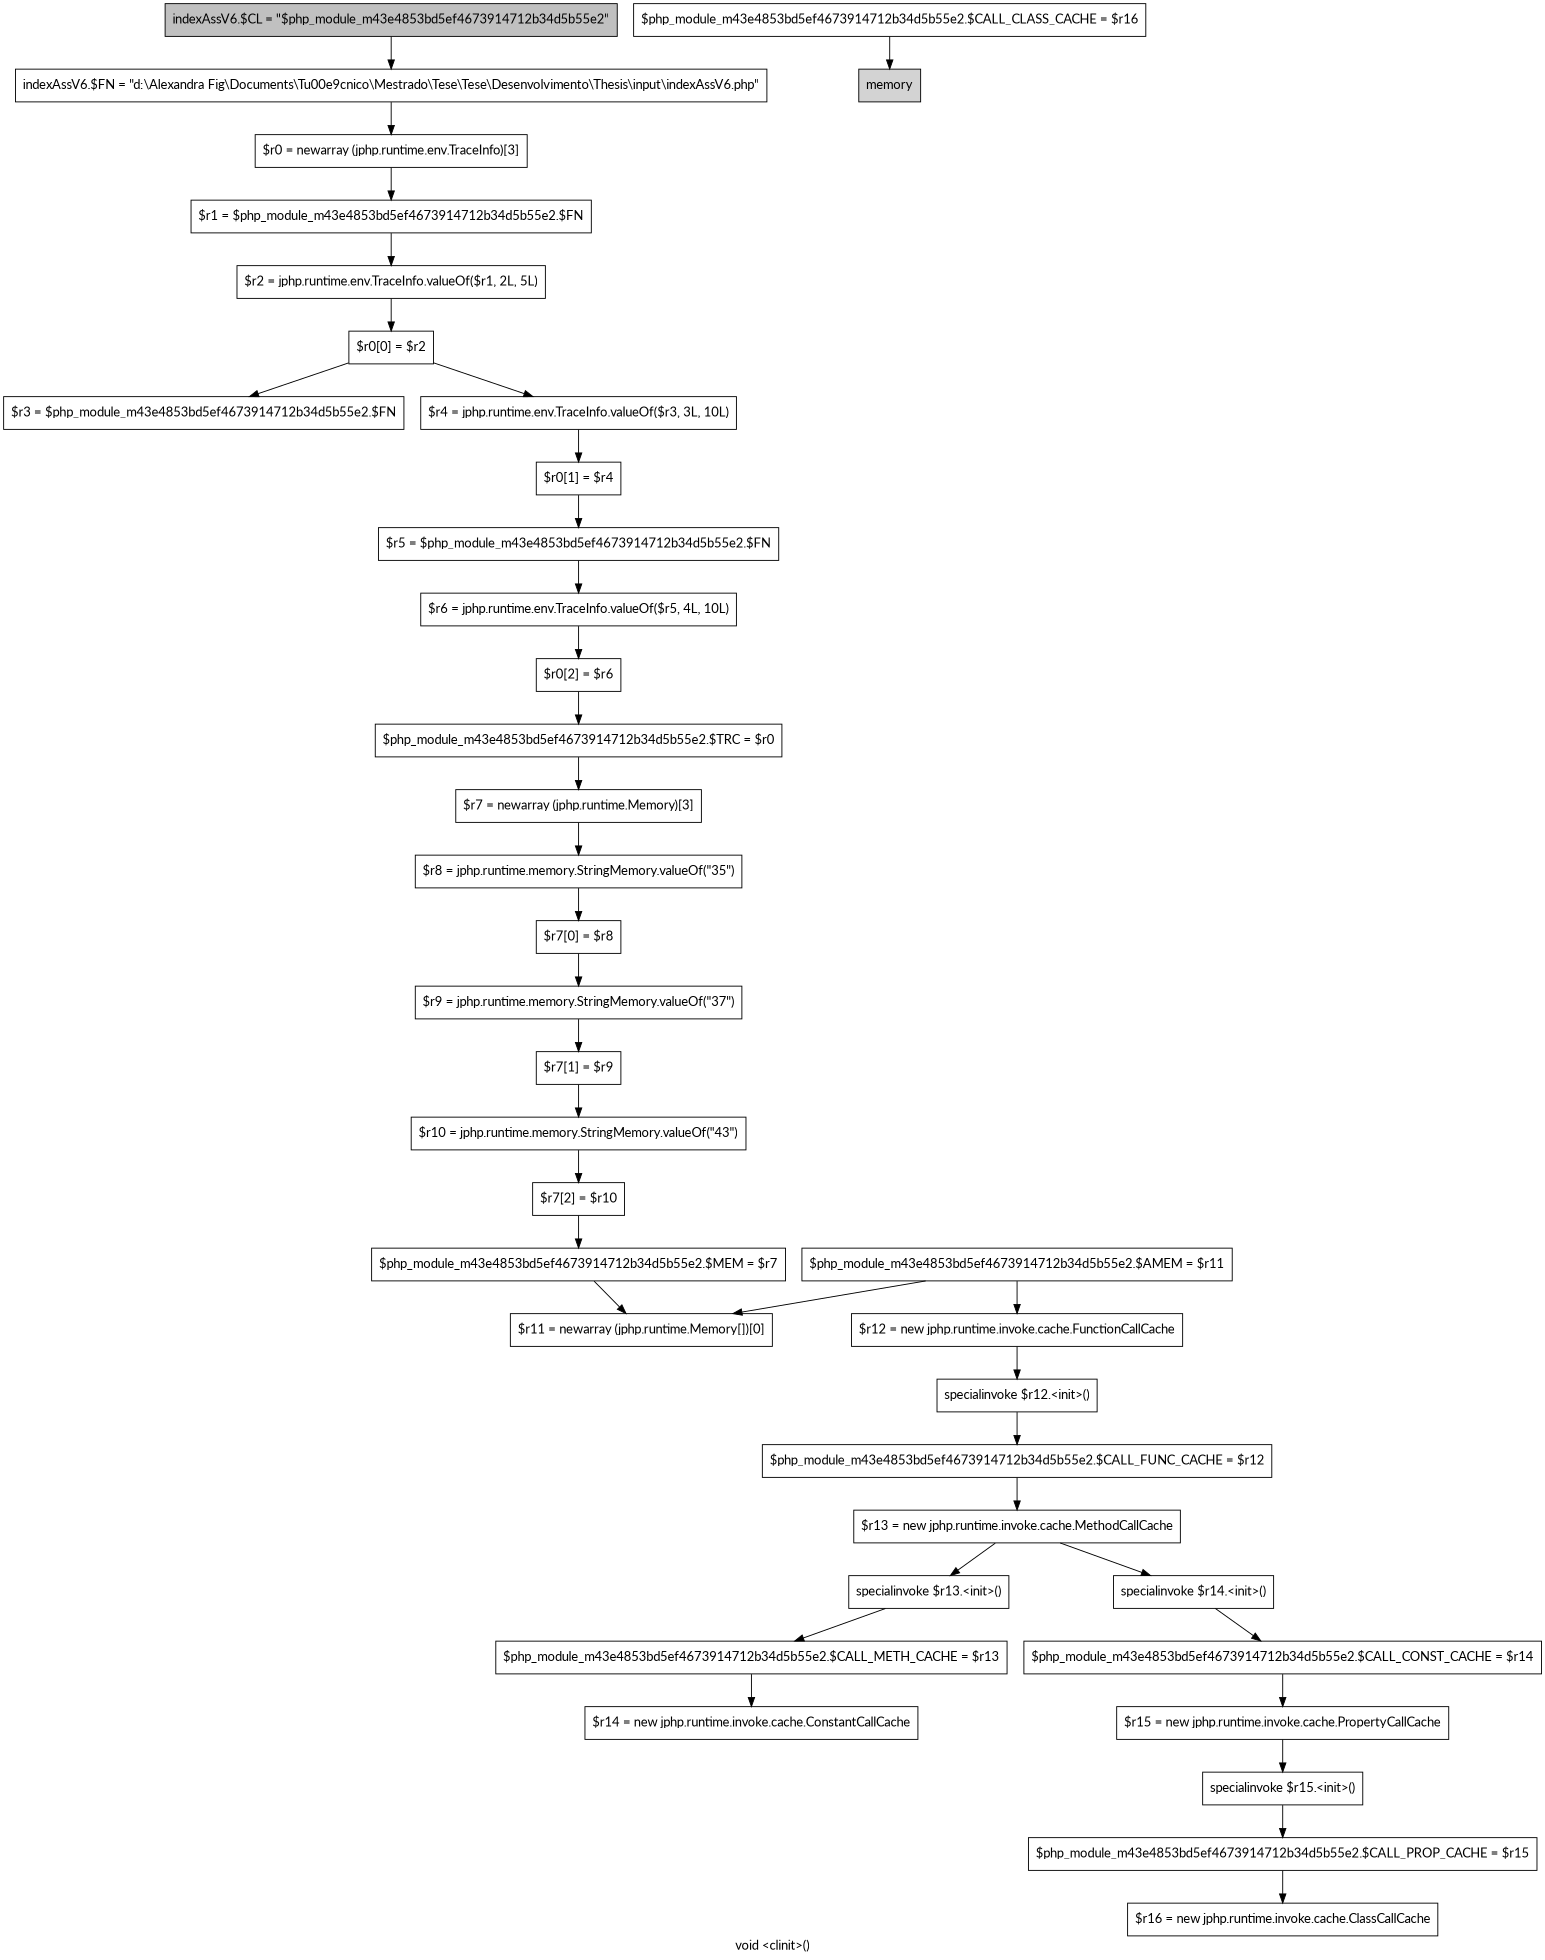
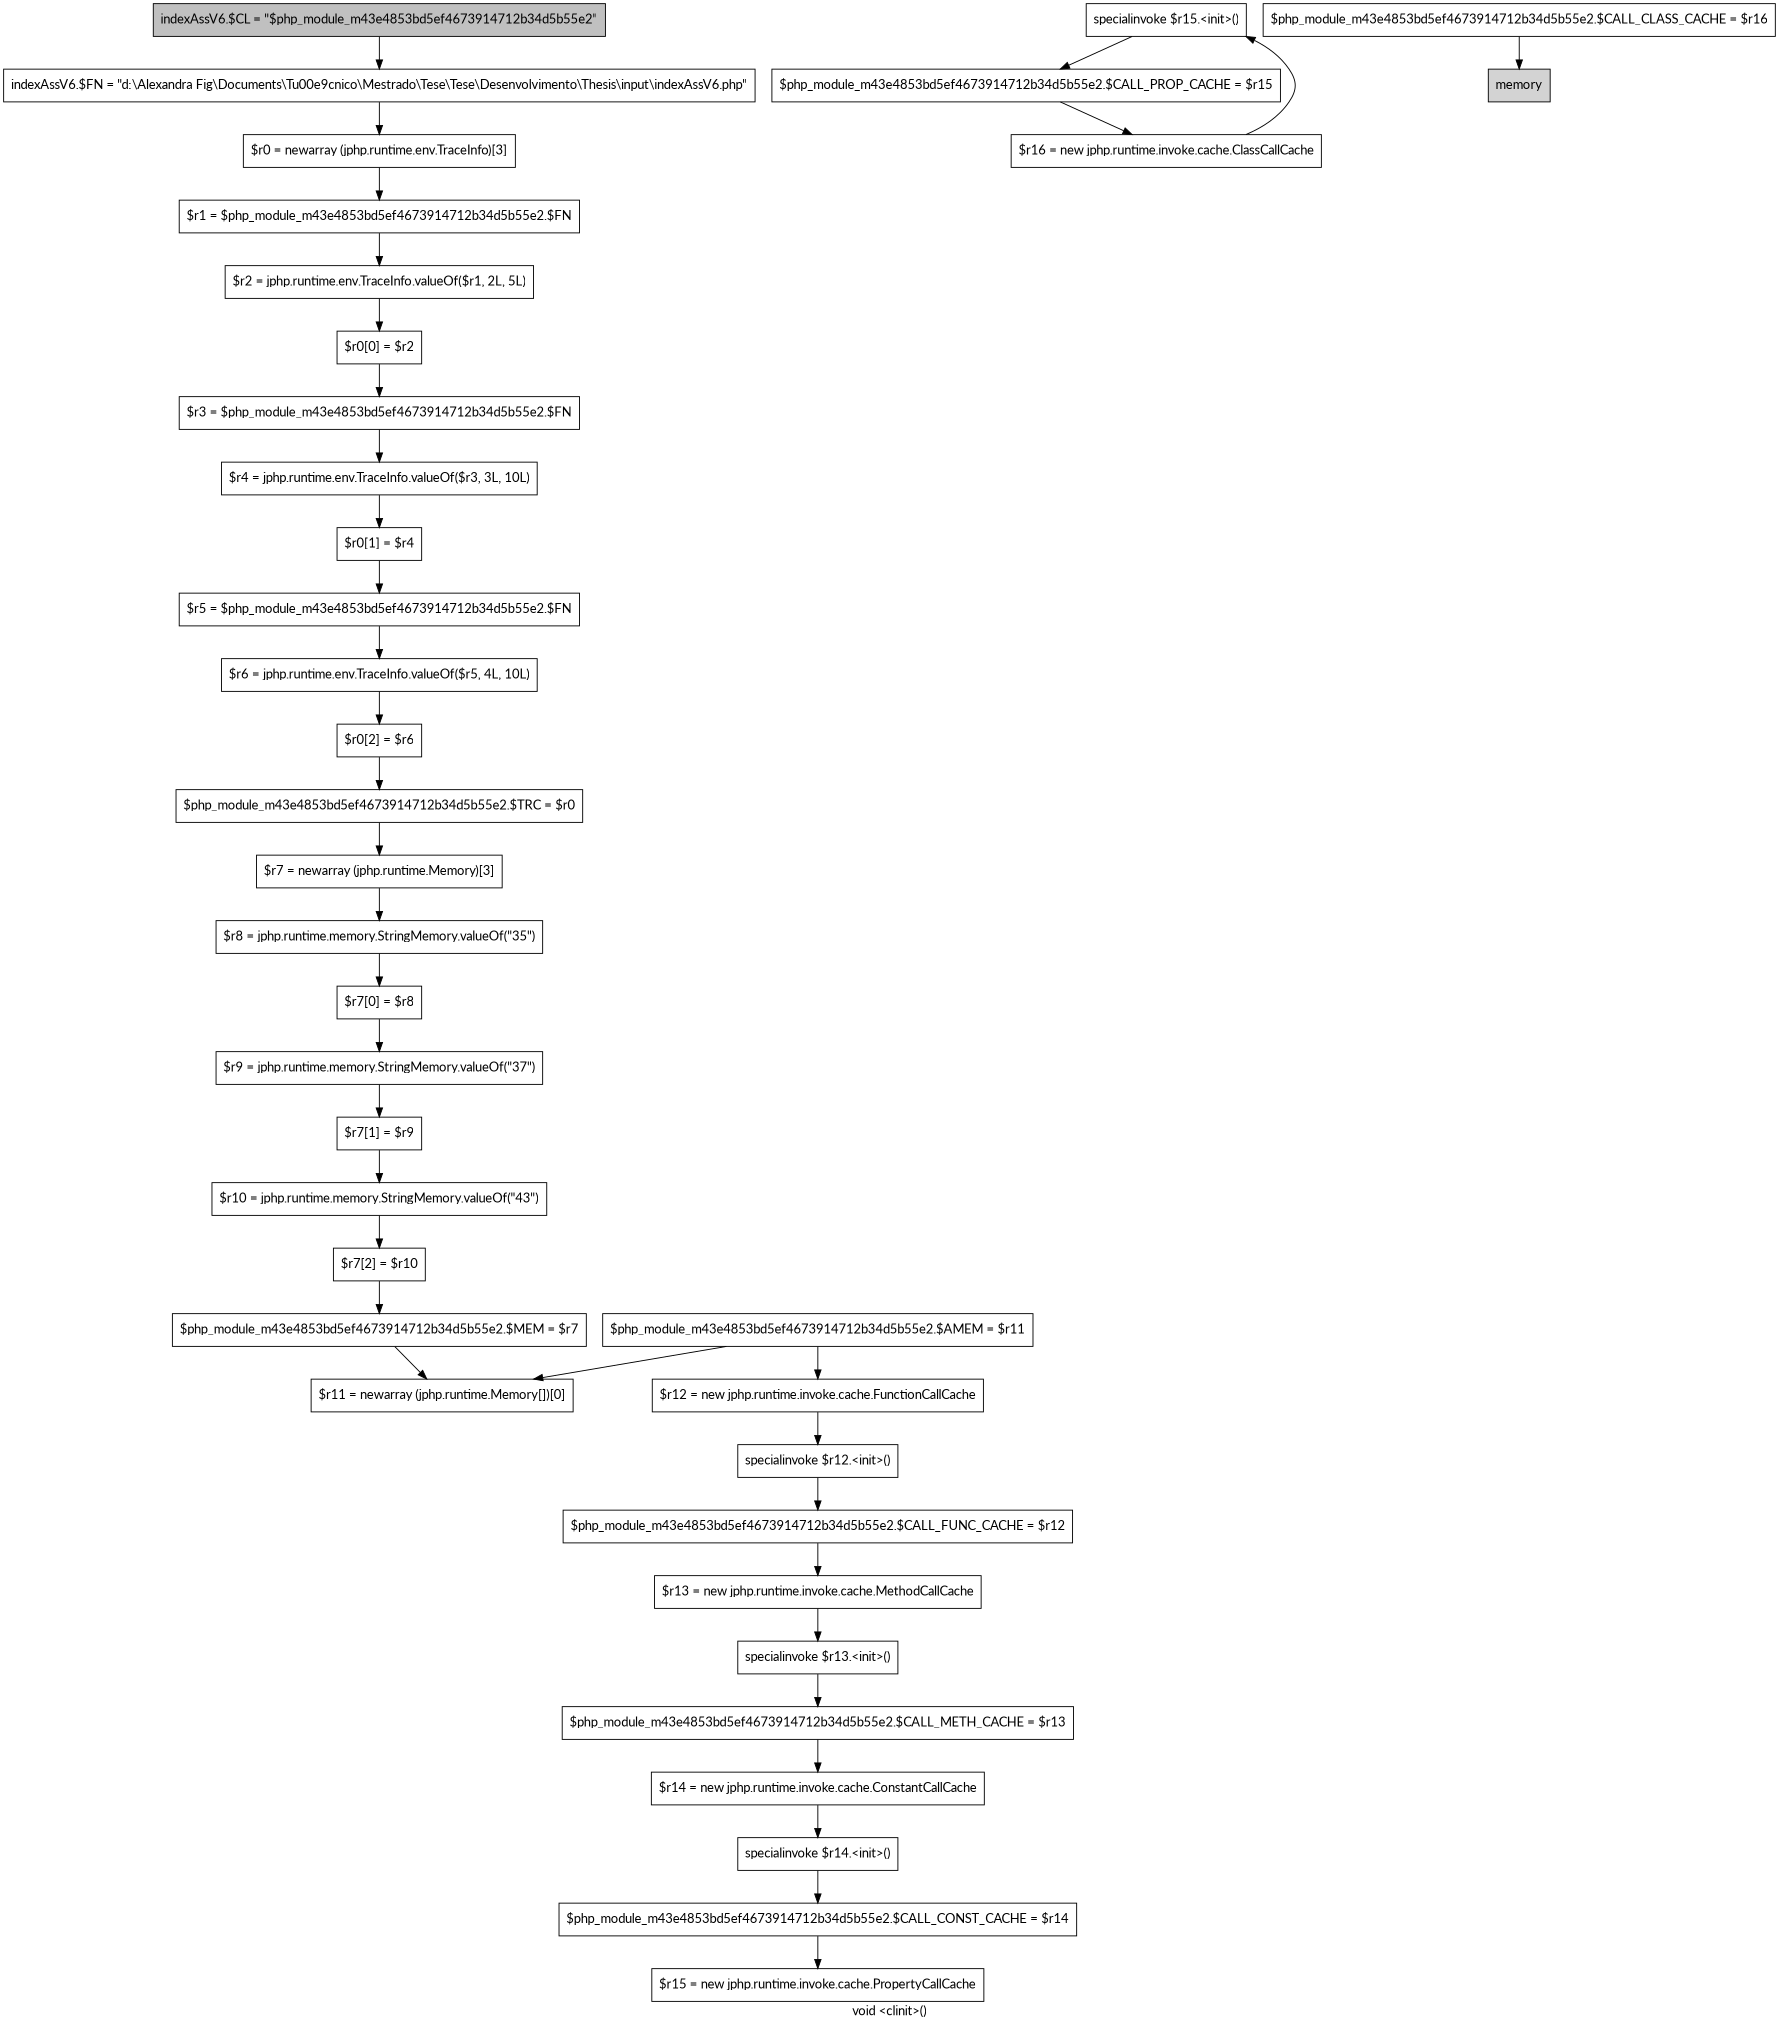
edge "$r0[0] = $r2" -> "$r4 = jphp.runtime.env.TraceInfo.valueOf($r3, 3L, 10L)": now "$r3 = $php_module_m43e4853bd5ef4673914712b34d5b55e2.$FN" -> "$r4 = jphp.runtime.env.TraceInfo.valueOf($r3, 3L, 10L)"
edge "$r13 = new jphp.runtime.invoke.cache.MethodCallCache" -> "specialinvoke $r14.<init>()": now "$r14 = new jphp.runtime.invoke.cache.ConstantCallCache" -> "specialinvoke $r14.<init>()"
edge "$r15 = new jphp.runtime.invoke.cache.PropertyCallCache" -> "specialinvoke $r15.<init>()": now "$r16 = new jphp.runtime.invoke.cache.ClassCallCache" -> "specialinvoke $r15.<init>()"
